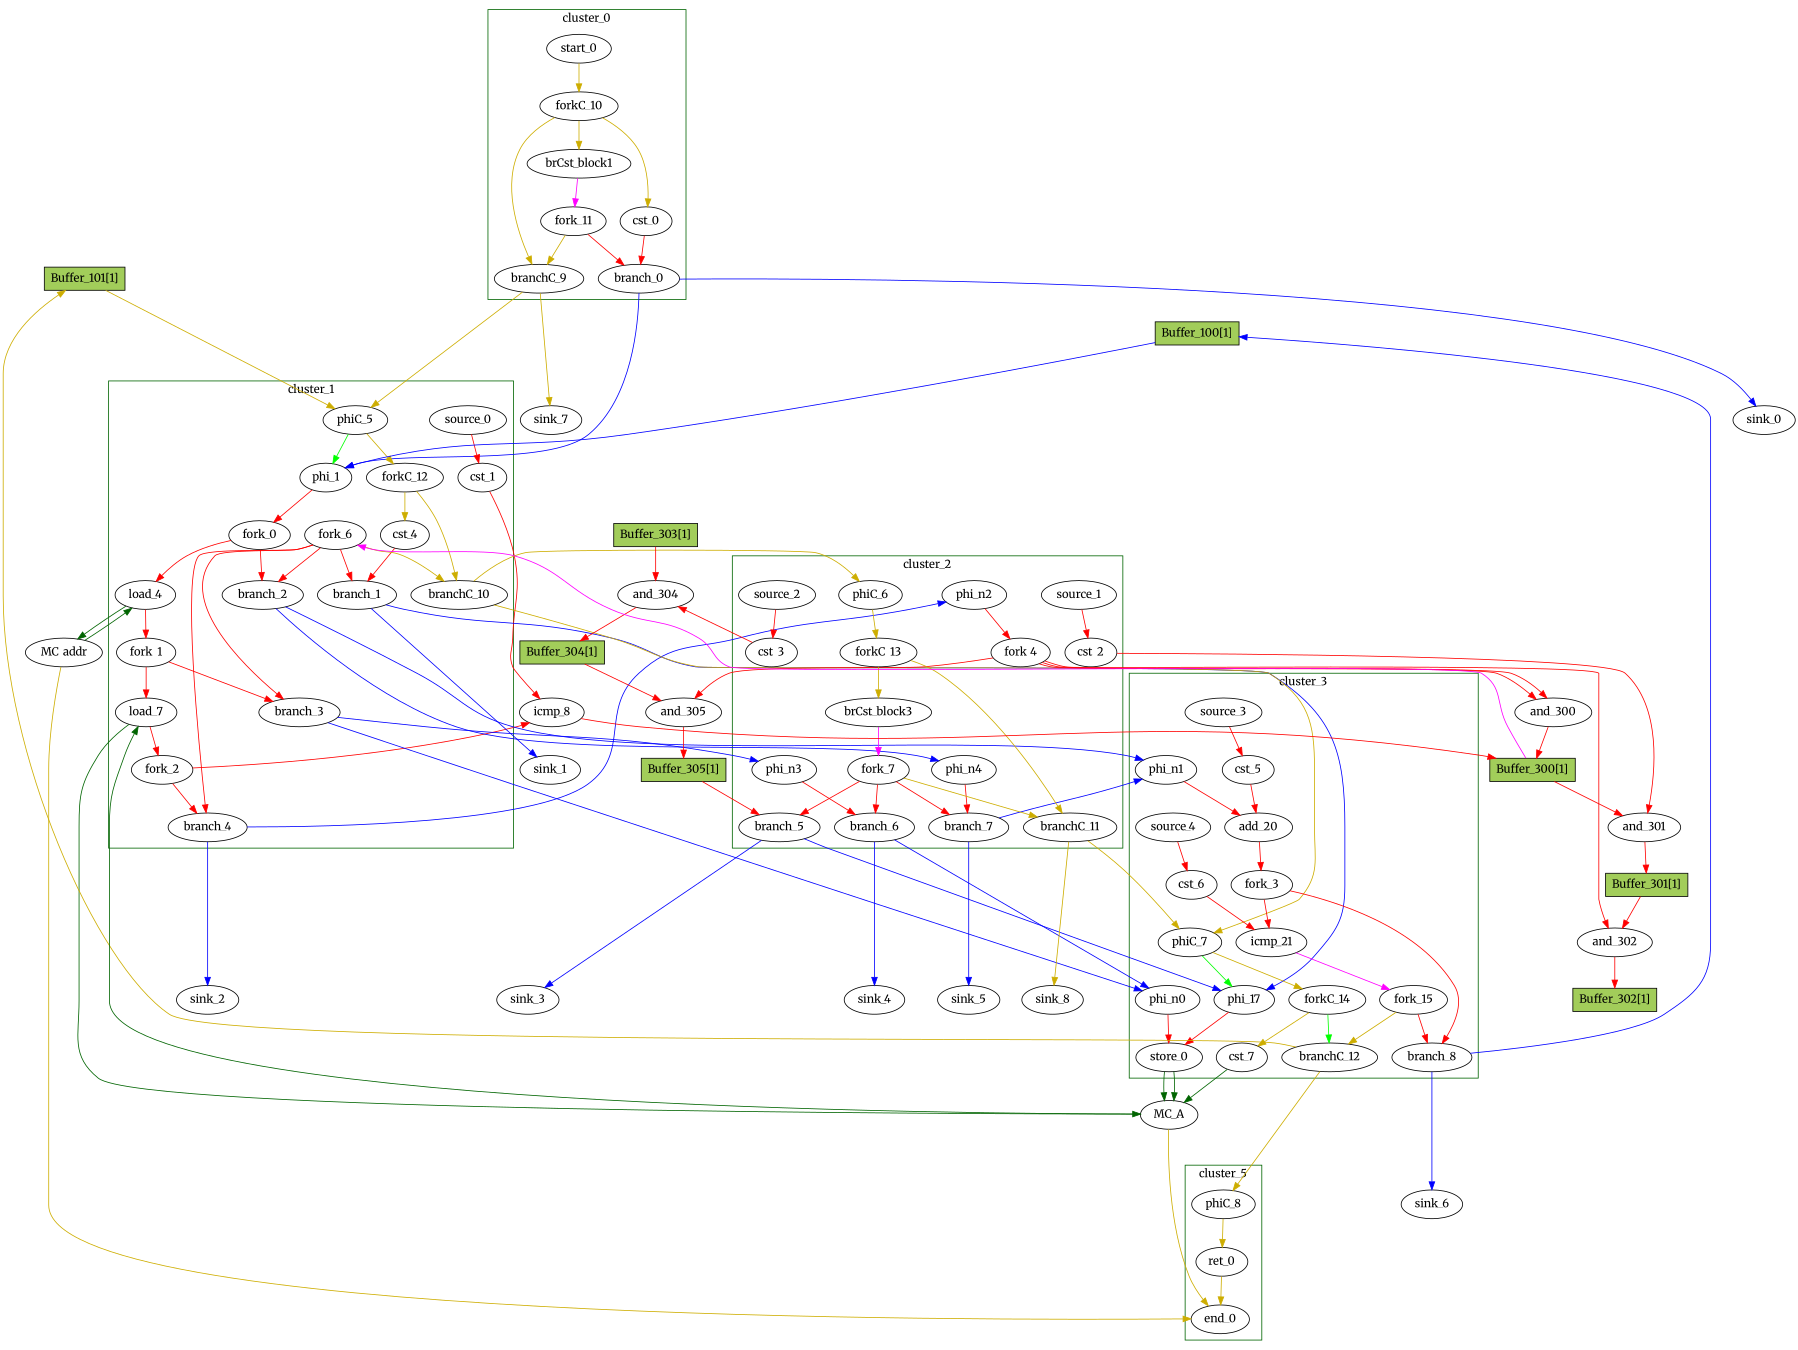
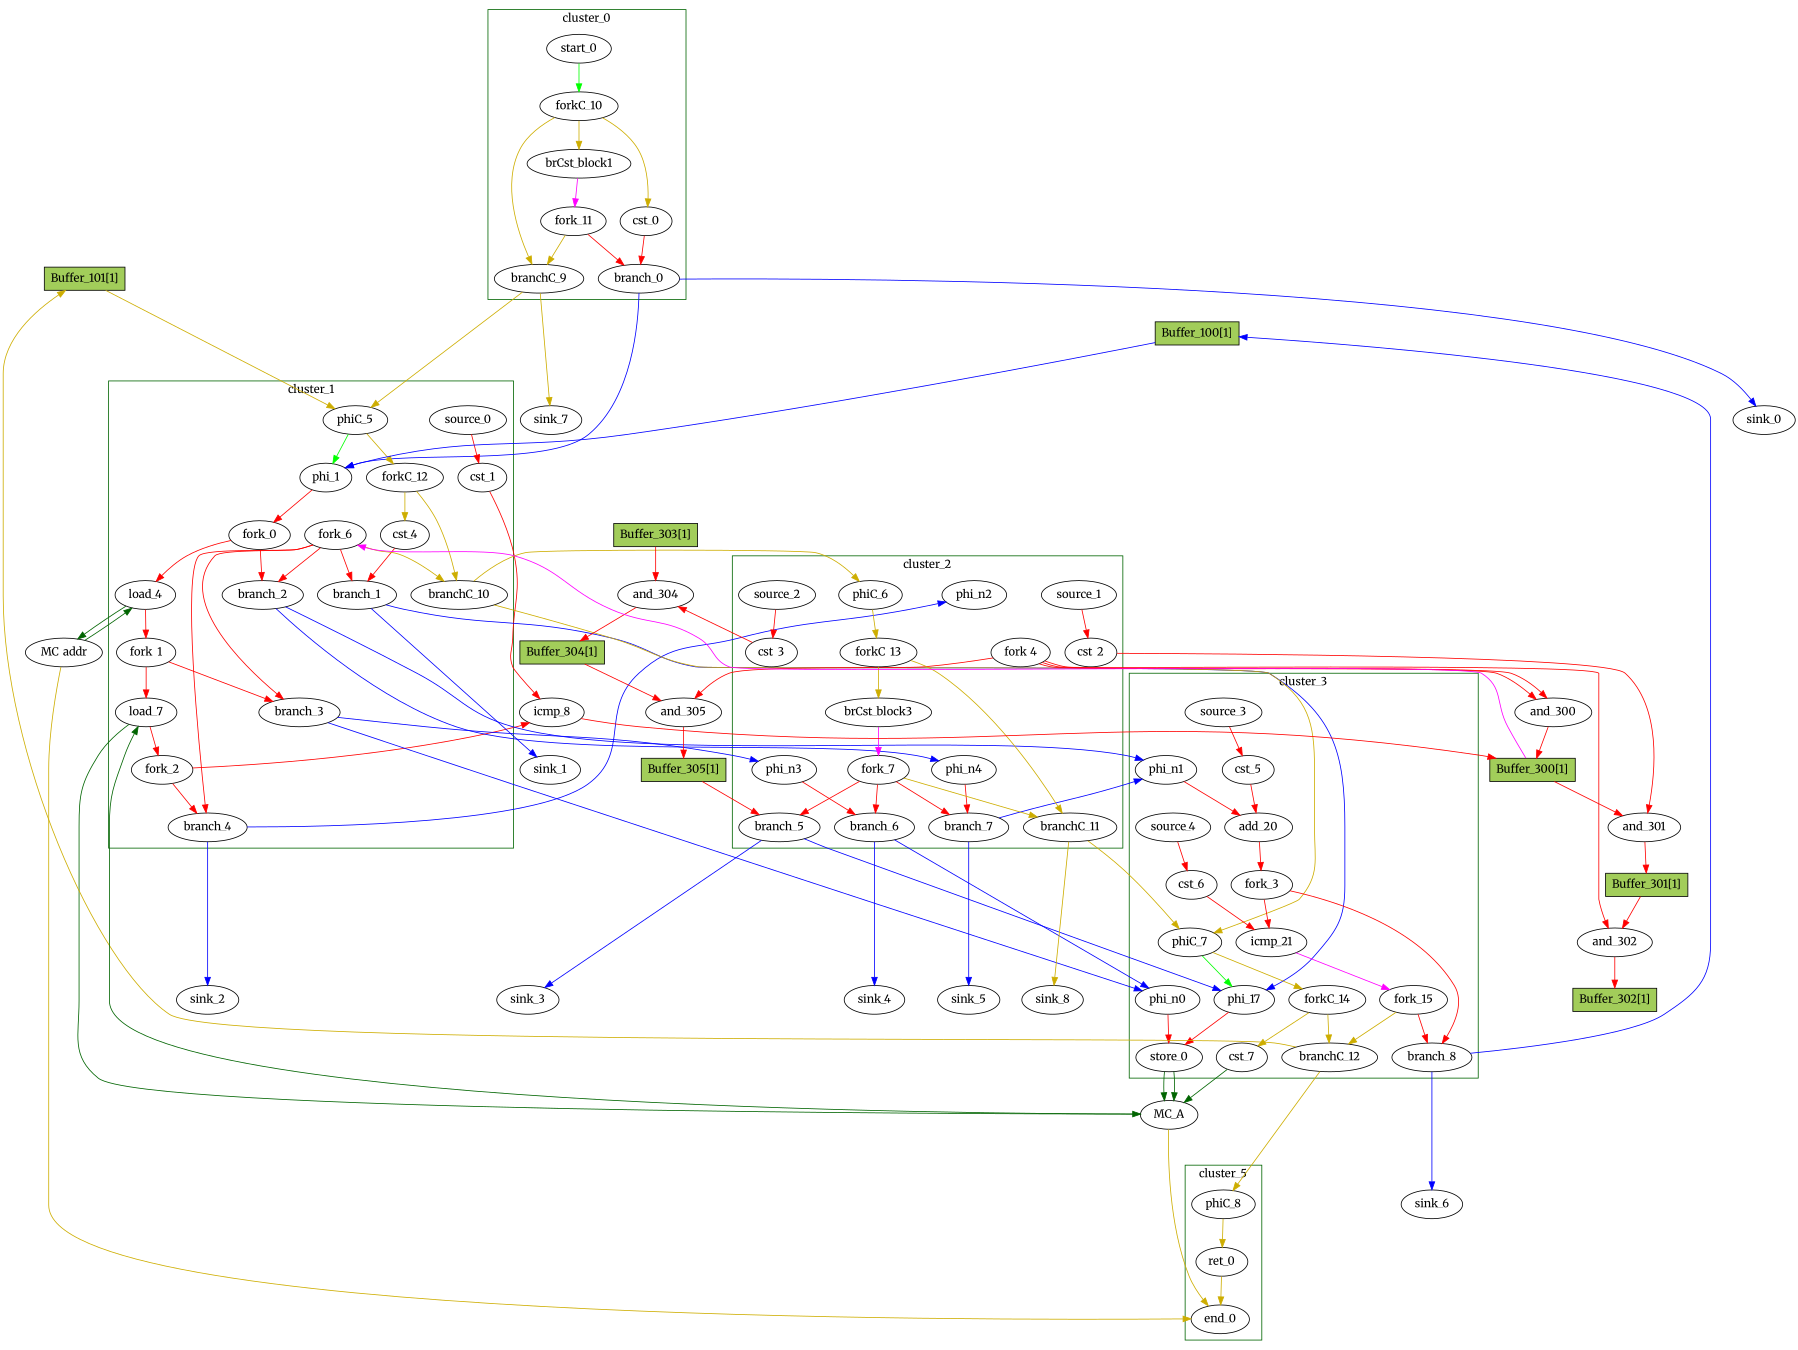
edge "start_0" -> "forkC_10": color gold3 -> green
edge "phi_n2" -> "fork_4": removed
edge "forkC_14" -> "branchC_12": color green -> gold3
